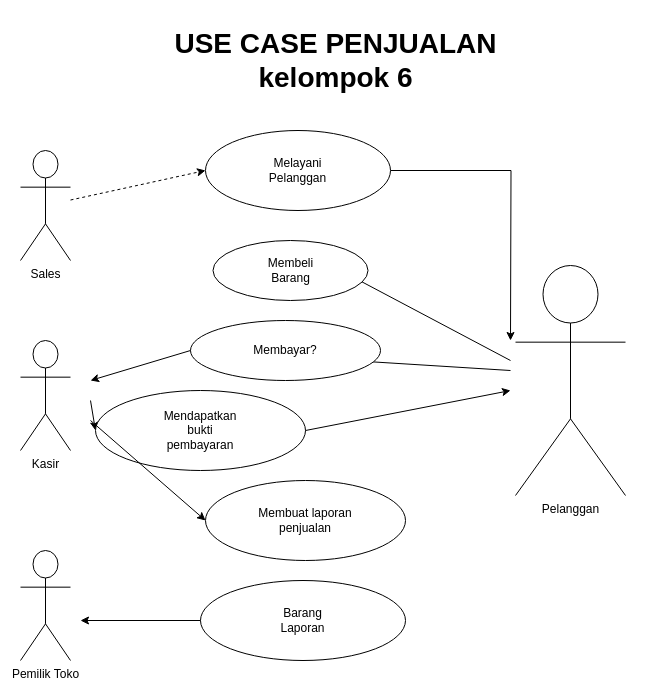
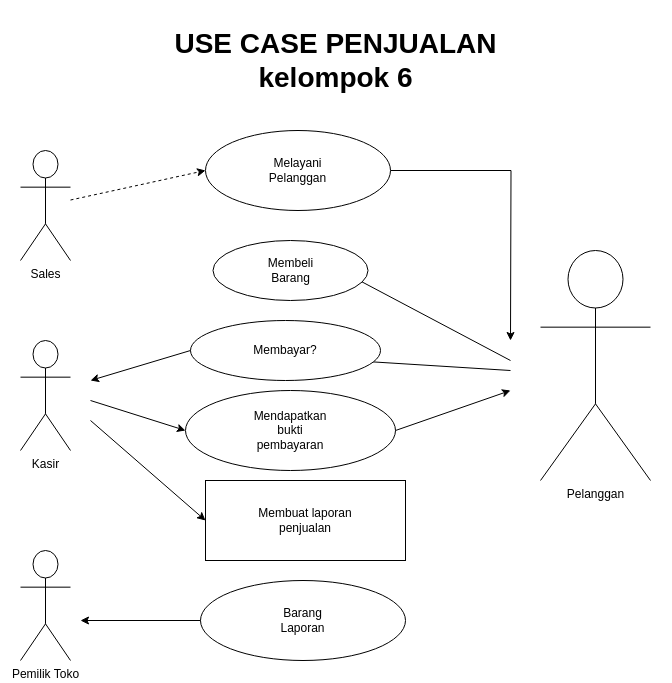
node "Pelanggan": moved (571, 381) -> (596, 366)
node "Mendapatkan bukti pembayaran": moved (201, 431) -> (291, 431)
node "Membuat laporan penjualan": shape ellipse -> rectangle
